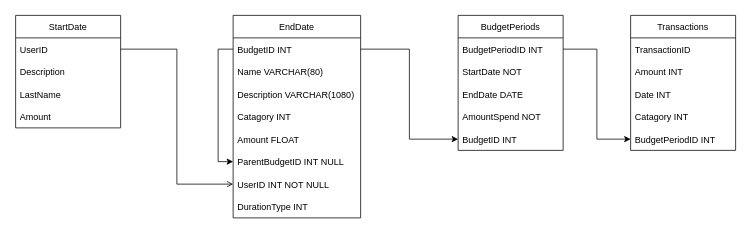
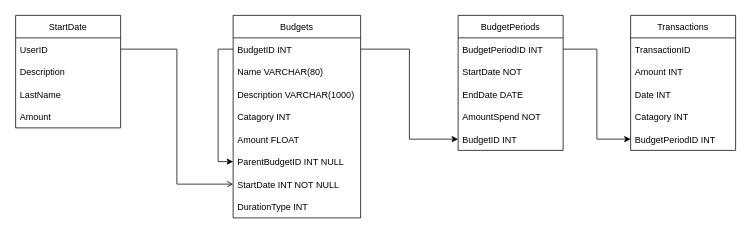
node "EndDate": label "EndDate" -> "Budgets"
node "Description VARCHAR(1080)": label "Description VARCHAR(1080)" -> "Description VARCHAR(1000)"
node "UserID INT NOT NULL": label "UserID INT NOT NULL" -> "StartDate INT NOT NULL"
